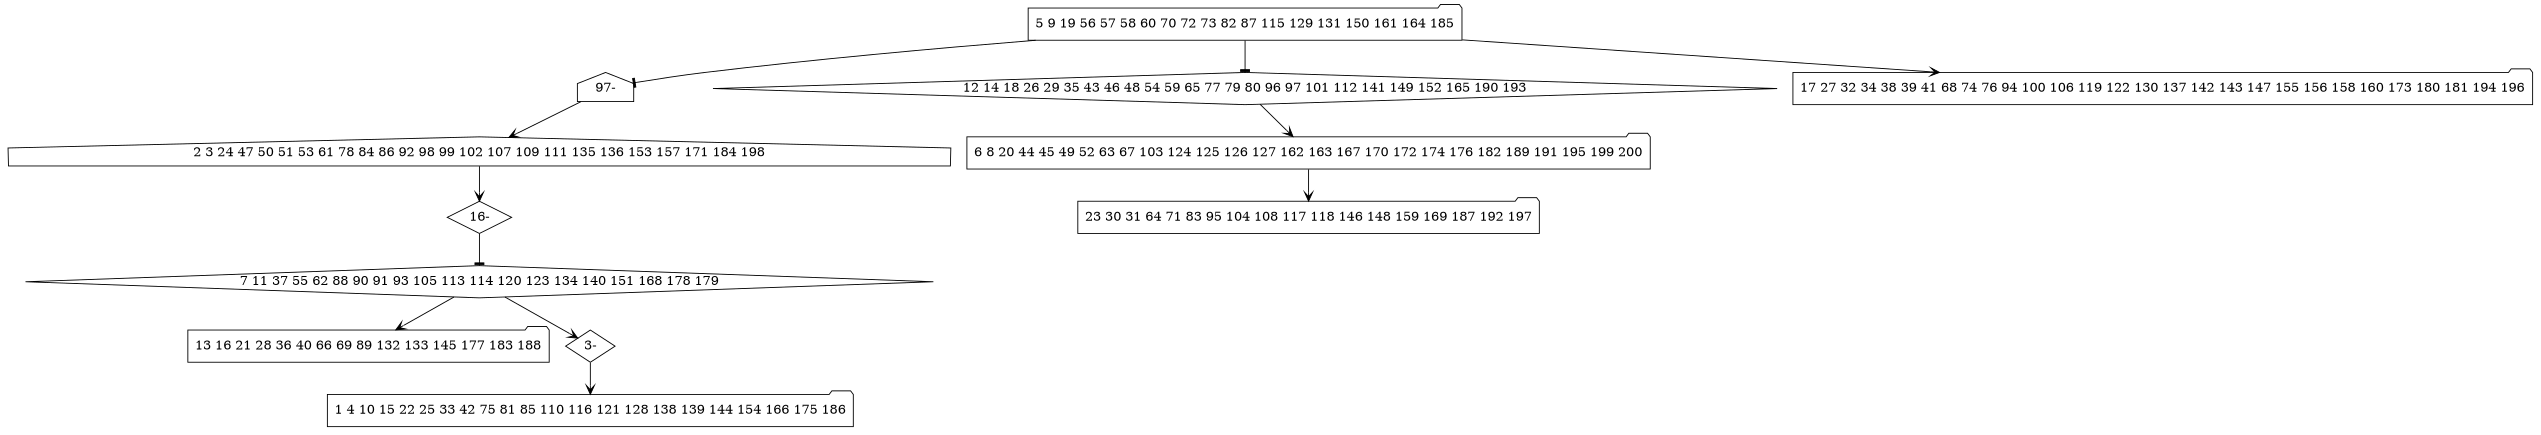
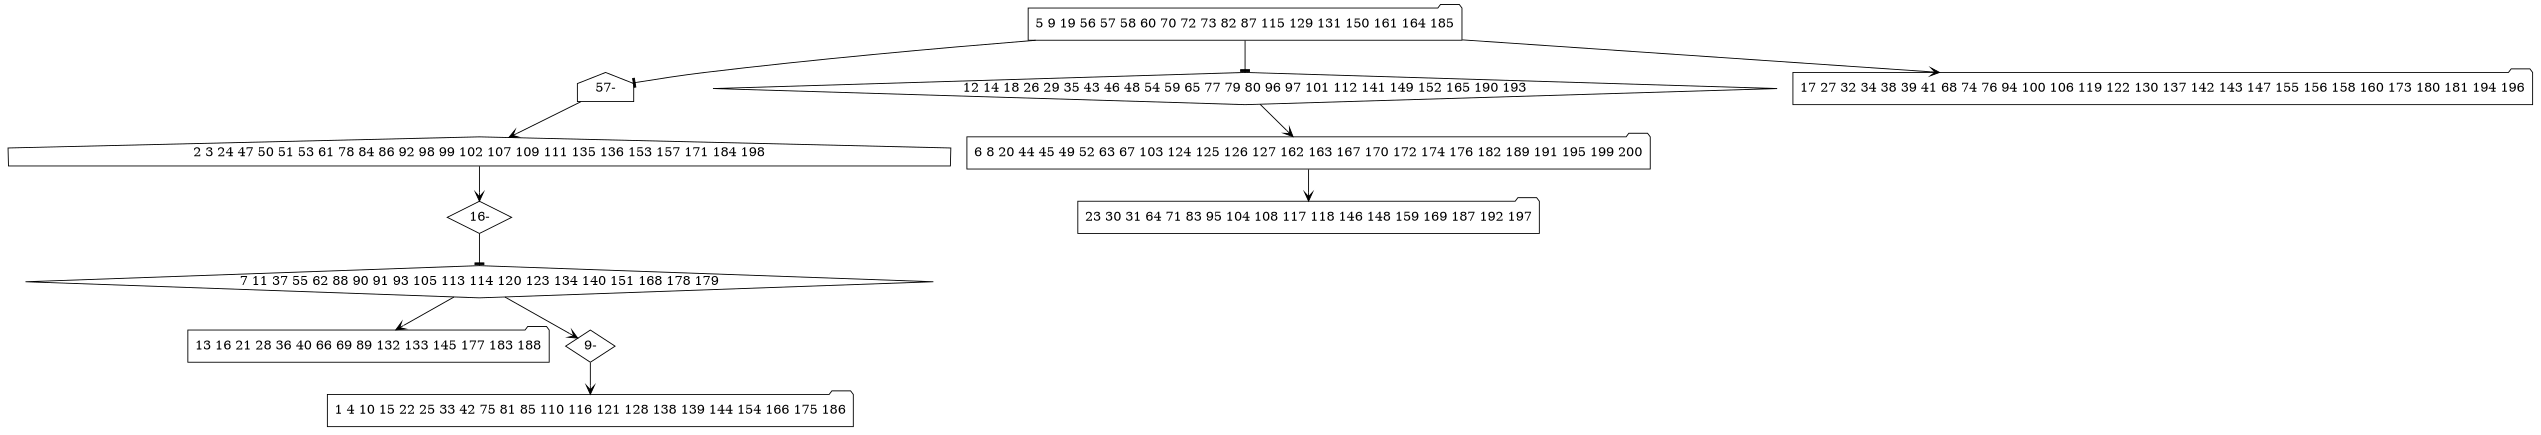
node "97-": label "97-" -> "57-"
node "3-": label "3-" -> "9-"
